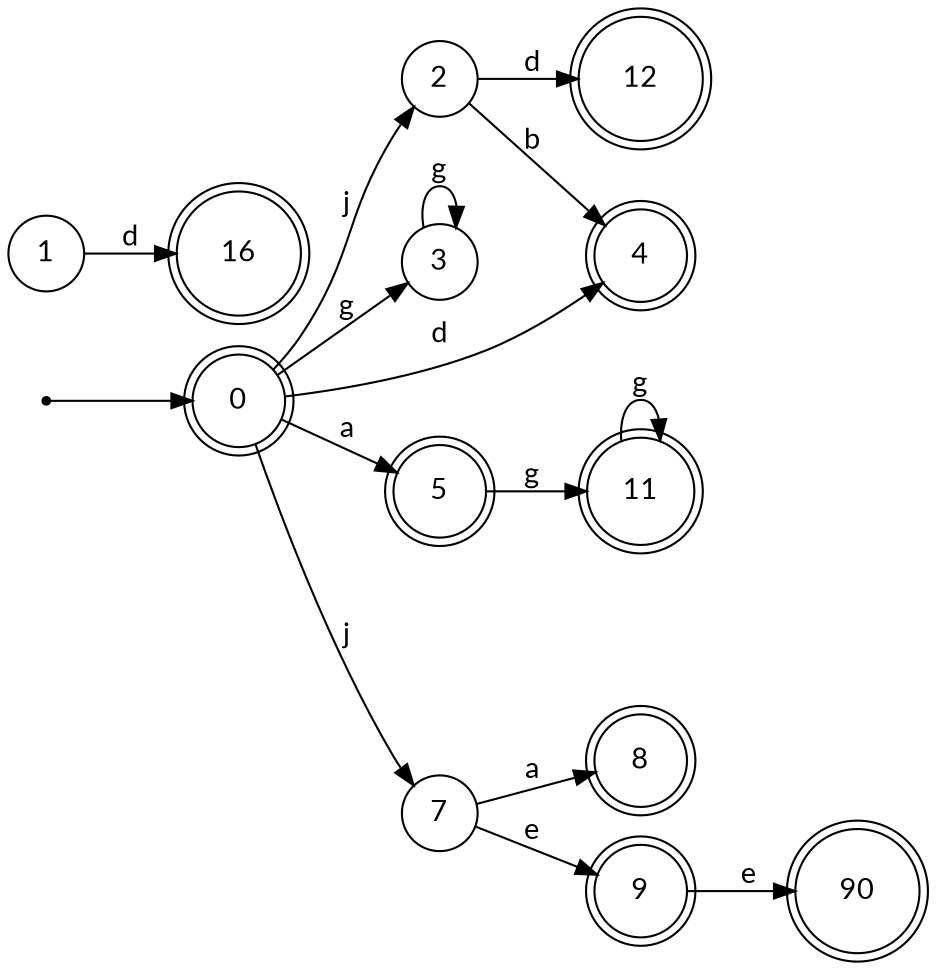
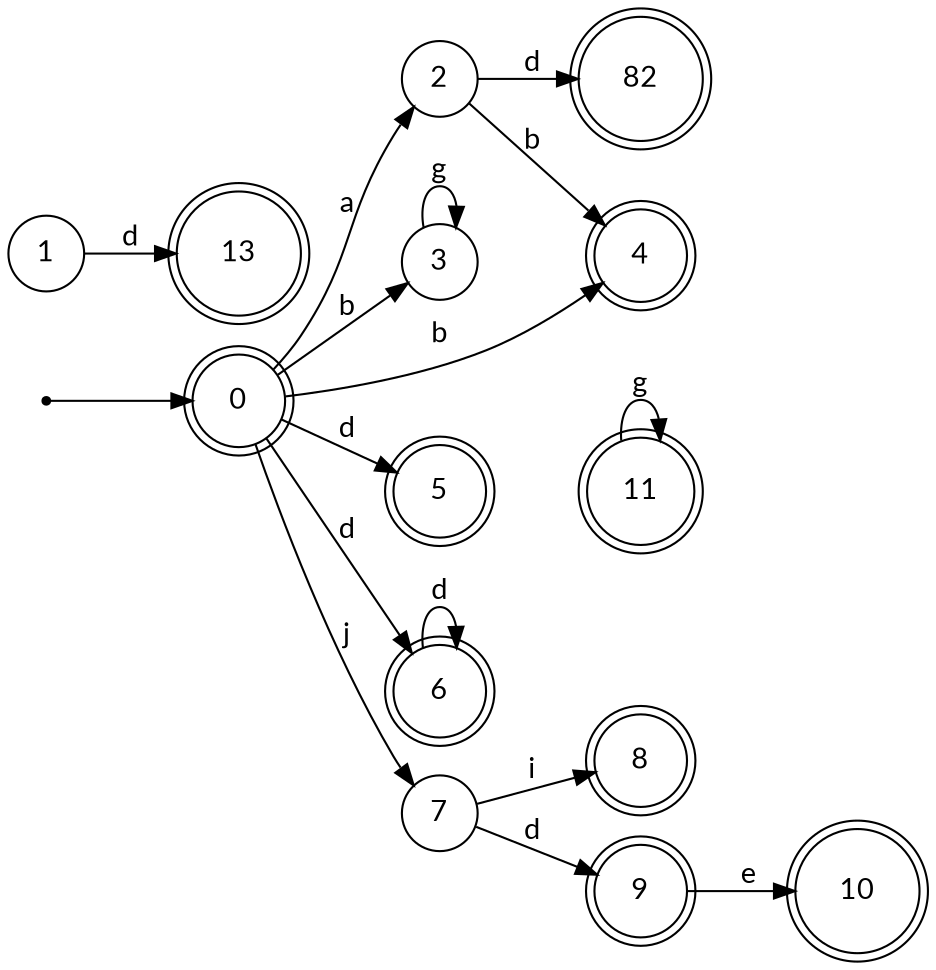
node "12": label "12" -> "82"
edge "0" -> "2": label "j" -> "a"
node "16": label "16" -> "13"
edge "0" -> "3": label "g" -> "b"
edge "0" -> "4": label "d" -> "b"
edge "0" -> "5": label "a" -> "d"
edge "5" -> "11": removed, label "g"
node "6": added
edge "7" -> "8": label "a" -> "i"
edge "7" -> "9": label "e" -> "d"
node "90": label "90" -> "10"
